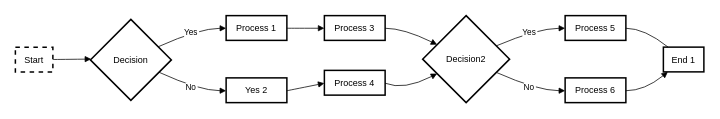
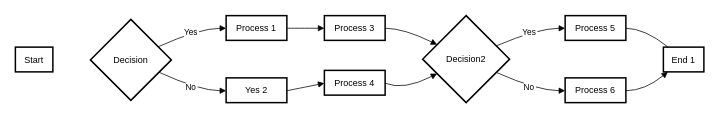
node "Start": style dashed -> solid
edge "Start" -> "Decision": removed
